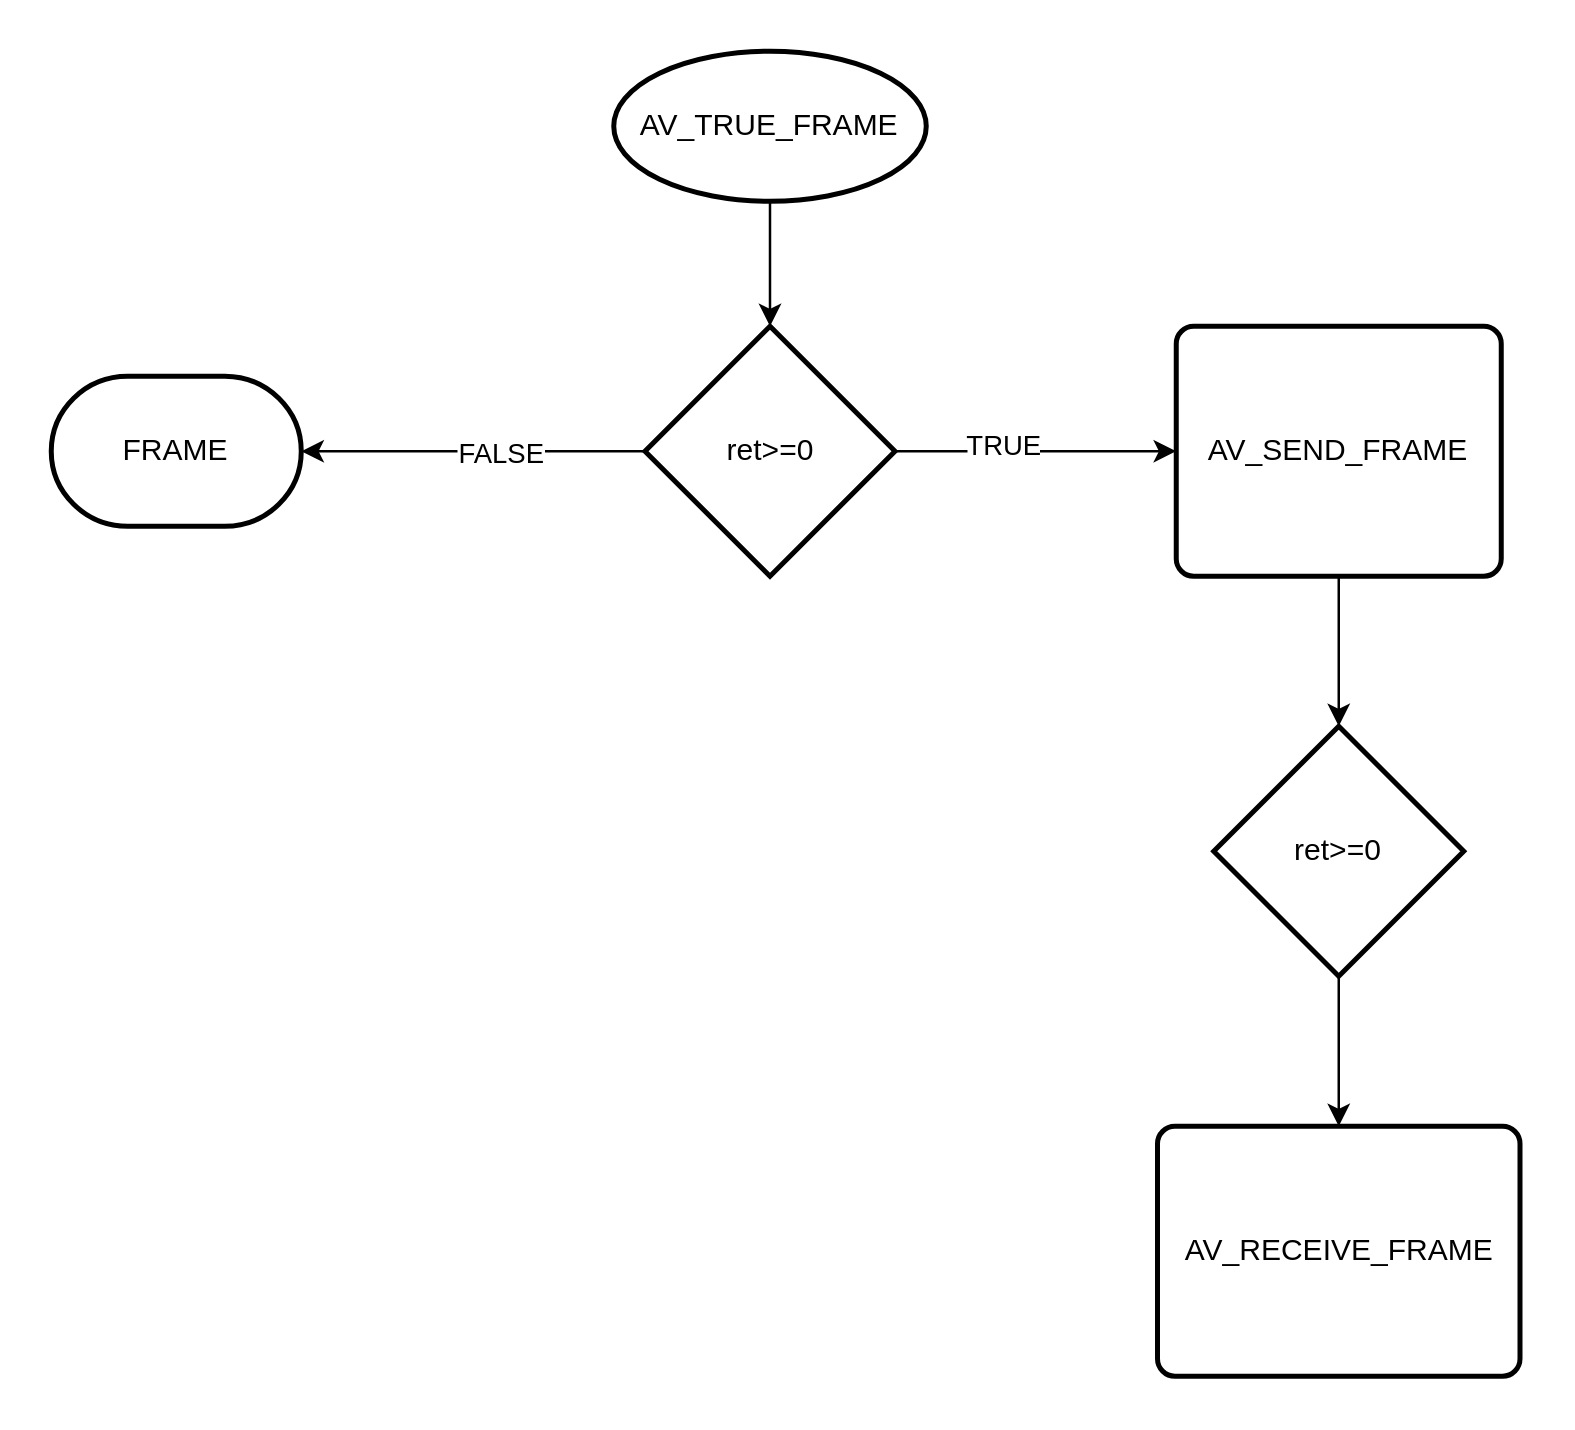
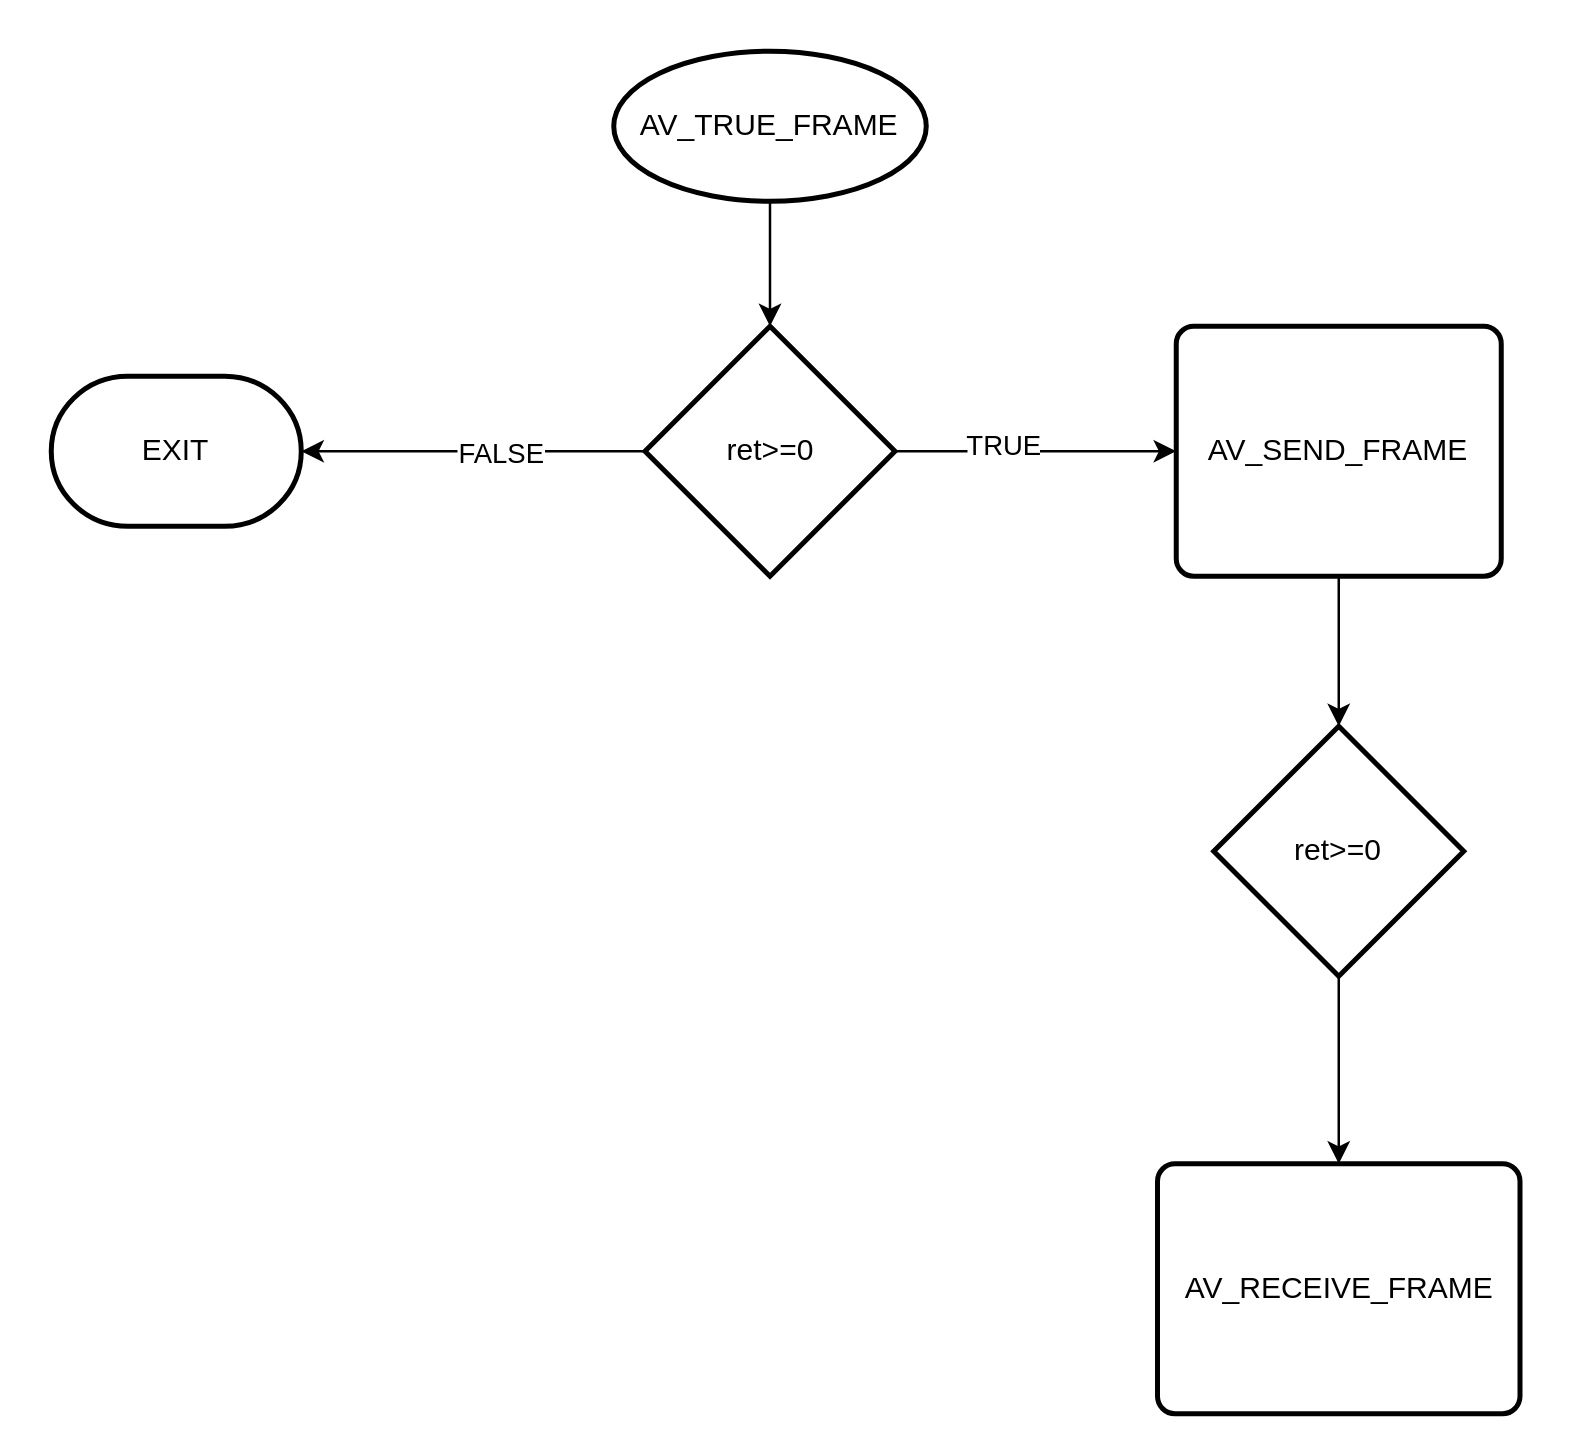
node "FRAME": label "FRAME" -> "EXIT"
node "AV_RECEIVE_FRAME": moved (1339, 1251) -> (1339, 1289)
